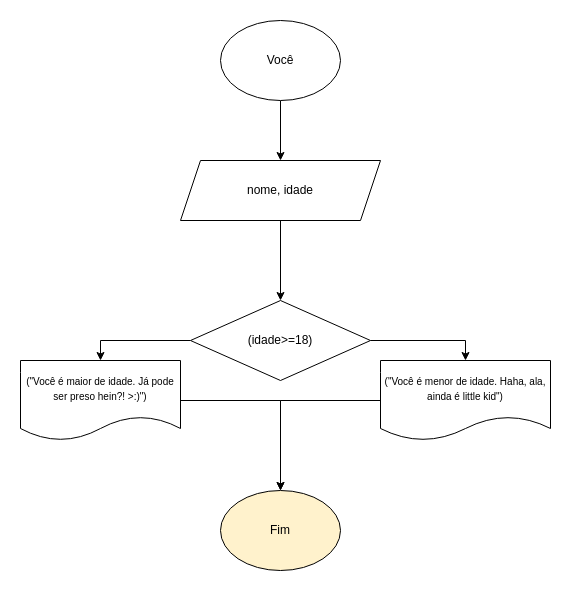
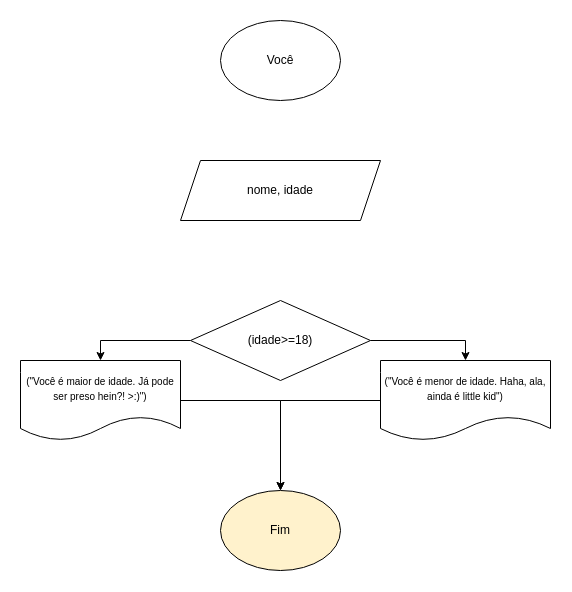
edge "Você" -> "nome, idade": removed
edge "nome, idade" -> "(idade>=18)": removed
